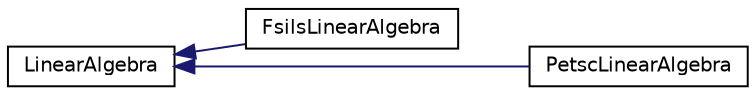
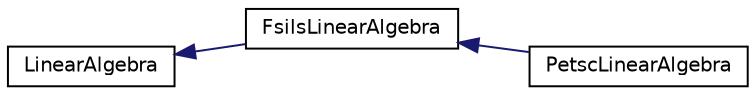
edge "PetscLinearAlgebra" -> "LinearAlgebra": now "PetscLinearAlgebra" -> "FsilsLinearAlgebra"
